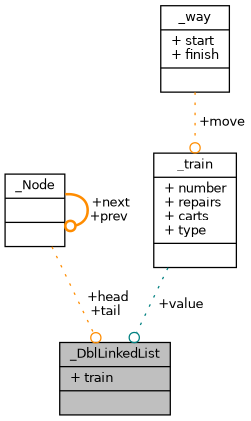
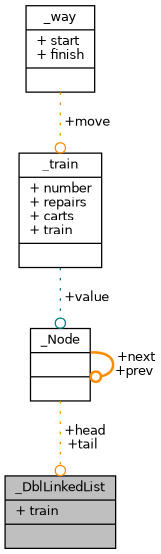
node "_train": text "+ type" -> "+ train"
edge "_train" -> "_DblLinkedList": now "_train" -> "_Node"
